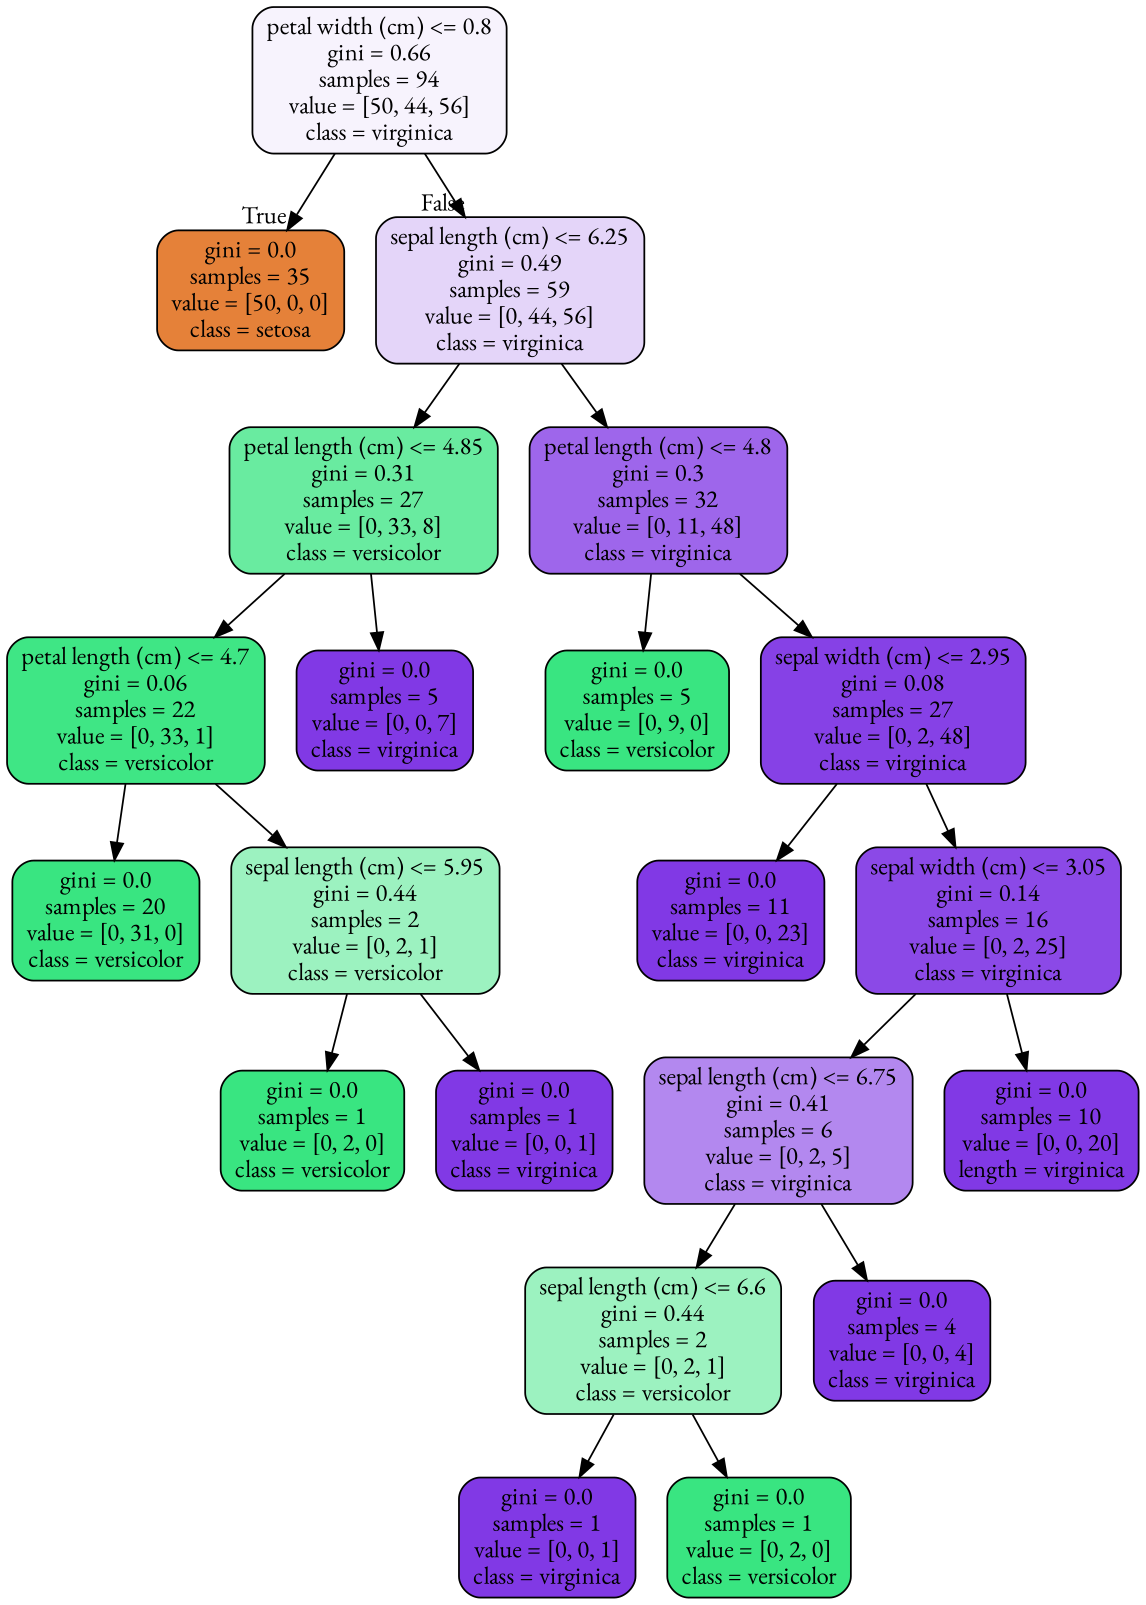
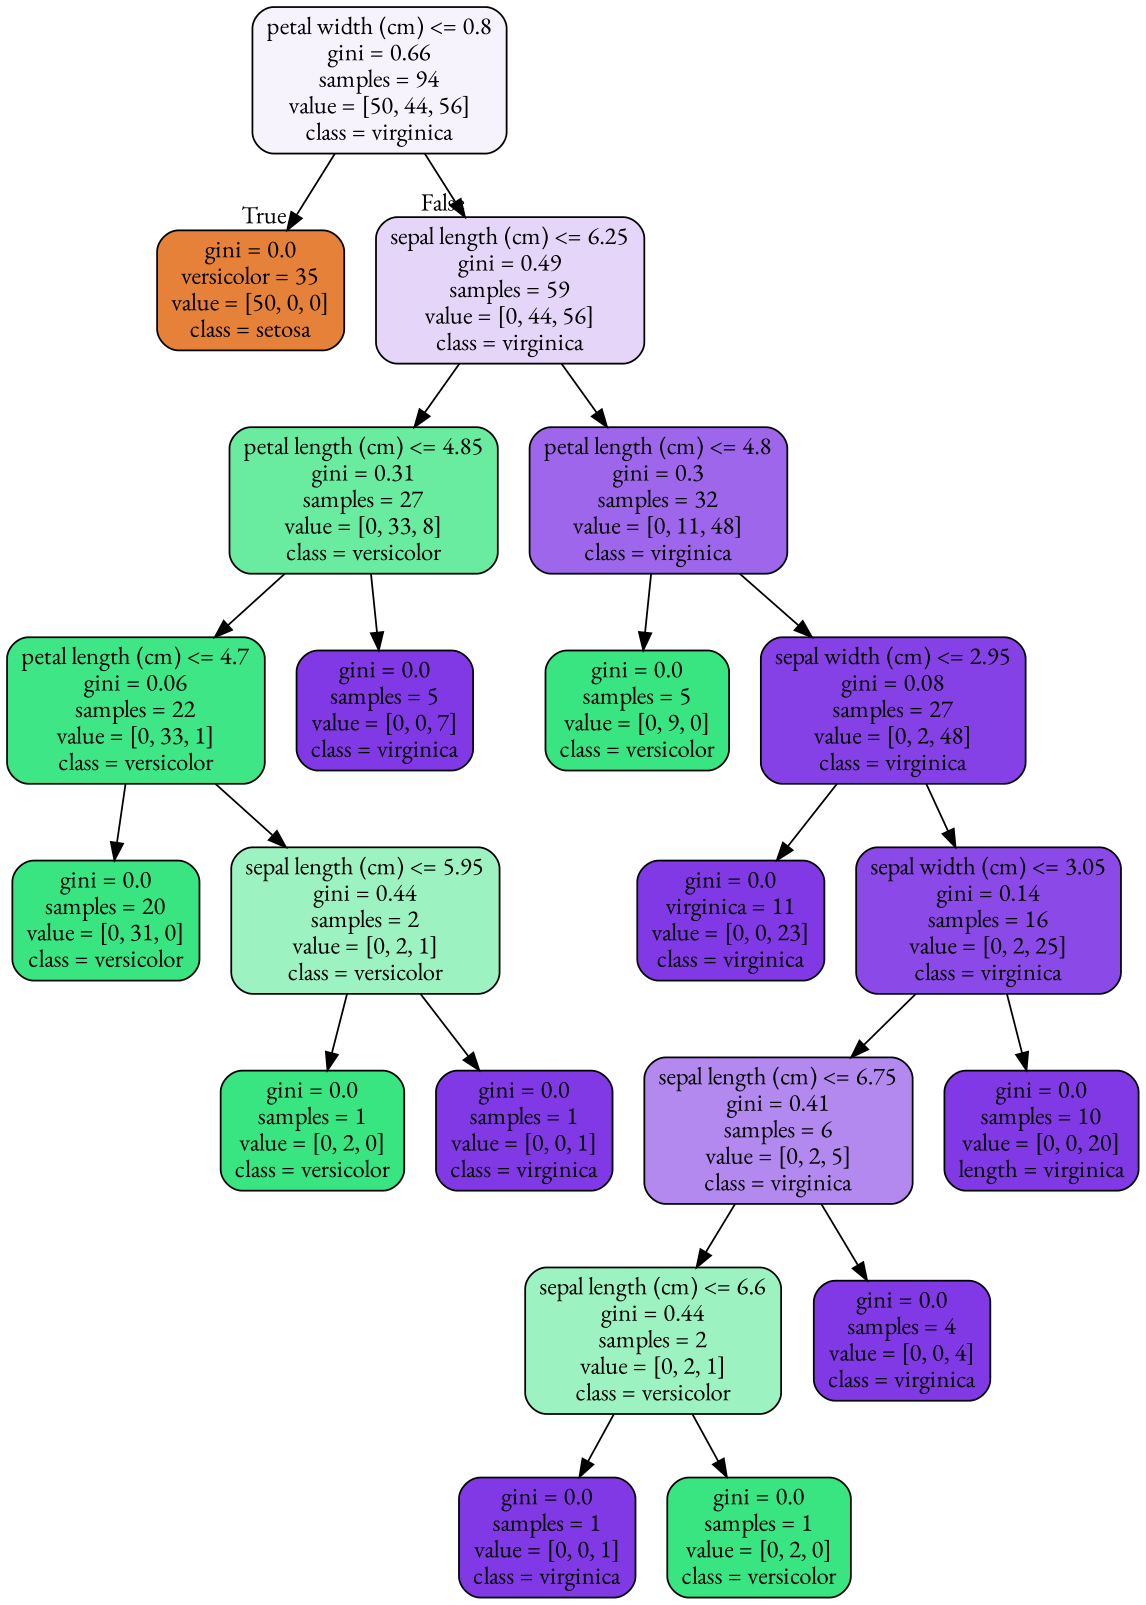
node "gini = 0.0 samples = 35 value = [50, 0, 0] class = setosa": label "gini = 0.0 samples = 35 value = [50, 0, 0] class = setosa" -> "gini = 0.0 versicolor = 35 value = [50, 0, 0] class = setosa"
node "gini = 0.0 samples = 11 value = [0, 0, 23] class = virginica": label "gini = 0.0 samples = 11 value = [0, 0, 23] class = virginica" -> "gini = 0.0 virginica = 11 value = [0, 0, 23] class = virginica"
